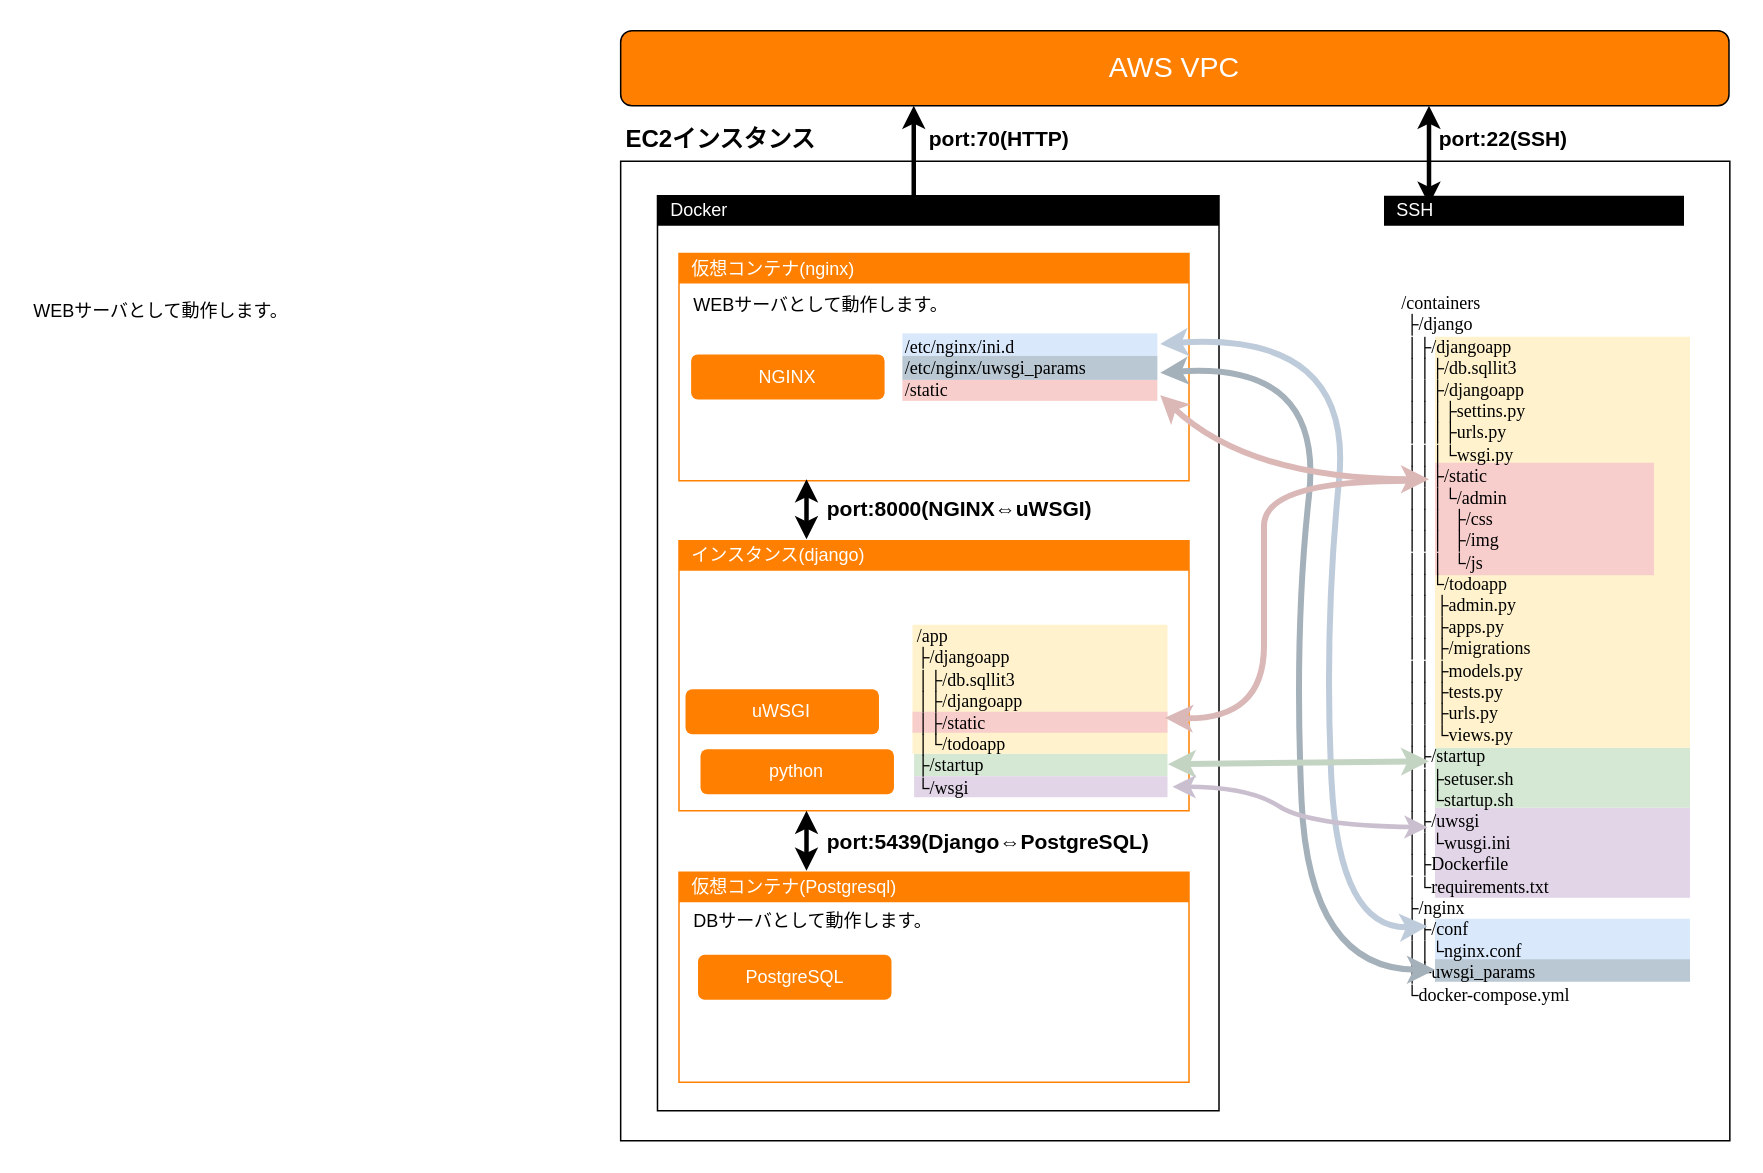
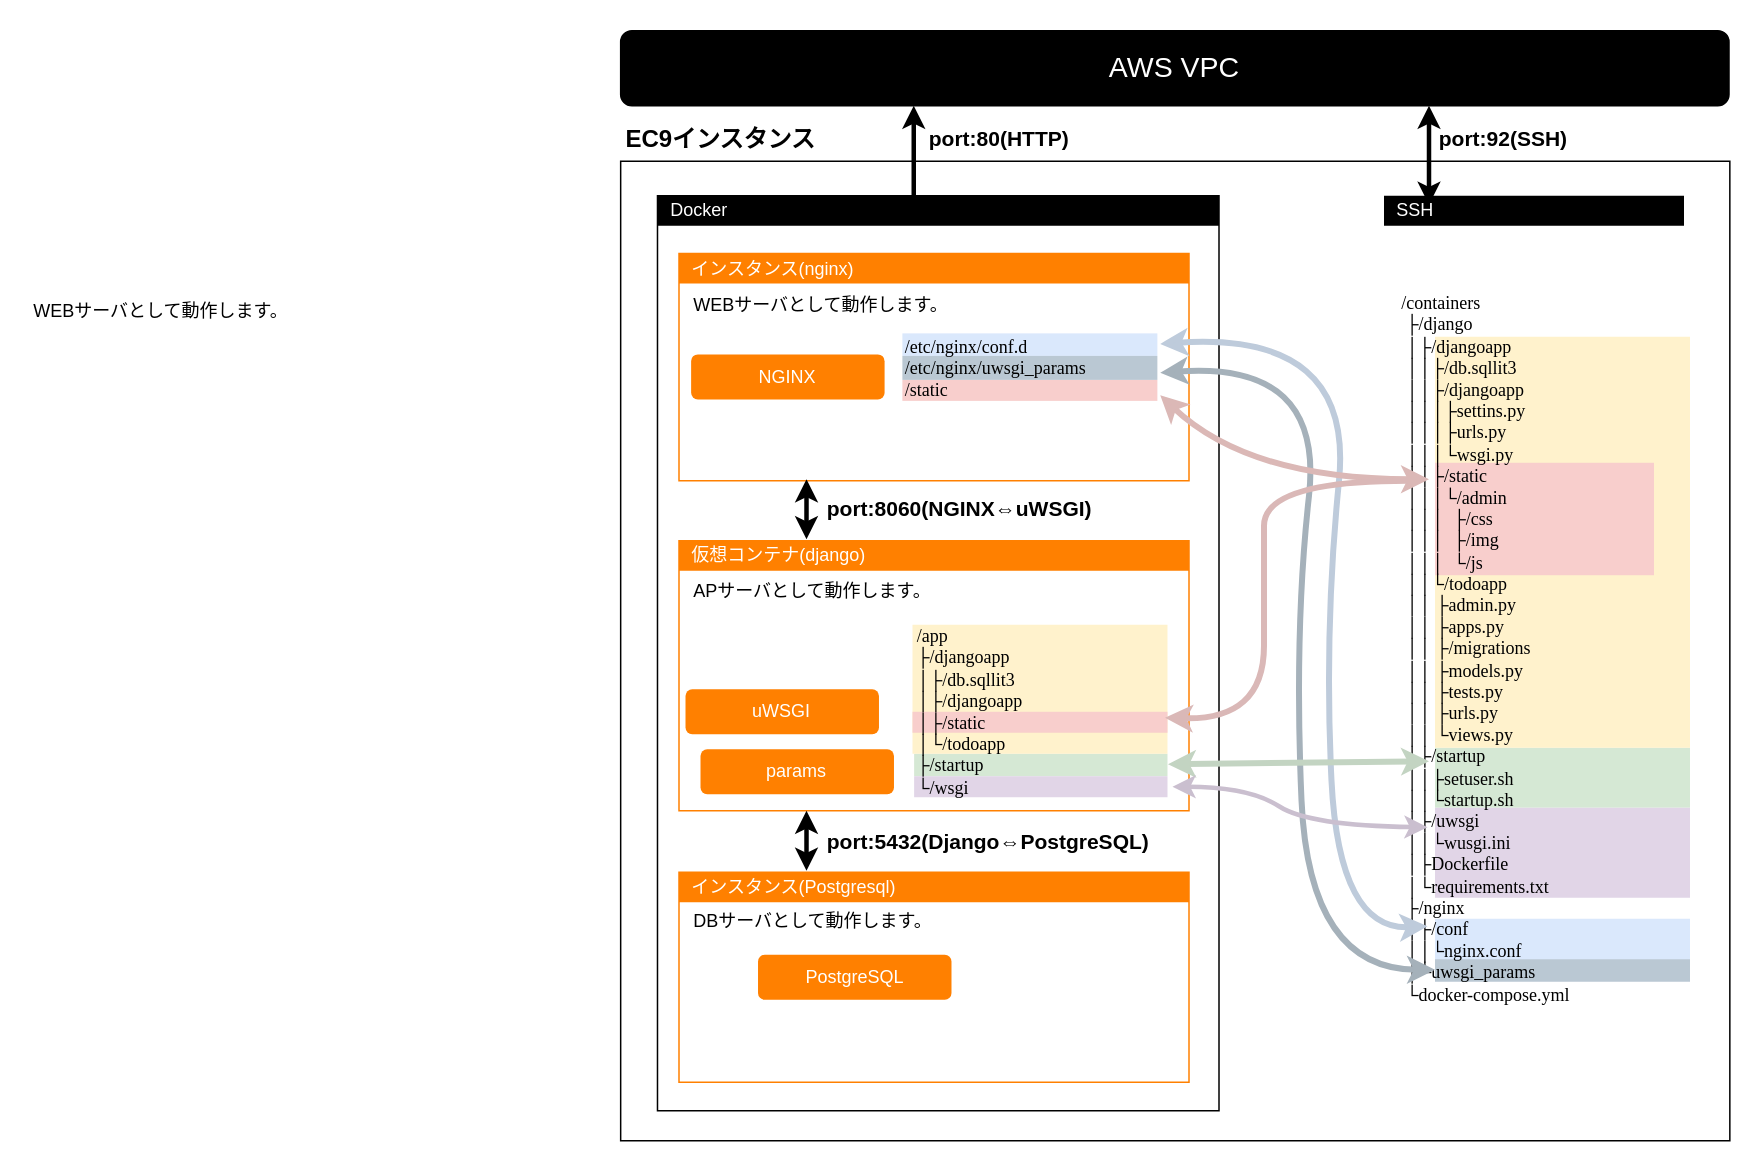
node "AWS VPC": fillcolor #ff8000 -> #000000
node "EC2インスタンス": label "EC2インスタンス" -> "EC9インスタンス"
node "port:70(HTTP)": label "port:70(HTTP)" -> "port:80(HTTP)"
node "port:22(SSH)": label "port:22(SSH)" -> "port:92(SSH)"
node "仮想コンテナ(nginx)": label "仮想コンテナ(nginx)" -> "インスタンス(nginx)"
node "/etc/nginx/ini.d /etc/nginx/uwsgi_params /static": label "/etc/nginx/ini.d /etc/nginx/uwsgi_params /static" -> "/etc/nginx/conf.d /etc/nginx/uwsgi_params /static"
node "port:8000(NGINX⇔uWSGI)": label "port:8000(NGINX⇔uWSGI)" -> "port:8060(NGINX⇔uWSGI)"
node "インスタンス(django)": label "インスタンス(django)" -> "仮想コンテナ(django)"
node "APサーバとして動作します。": added
node "python": label "python" -> "params"
node "port:5439(Django⇔PostgreSQL)": label "port:5439(Django⇔PostgreSQL)" -> "port:5432(Django⇔PostgreSQL)"
node "仮想コンテナ(Postgresql)": label "仮想コンテナ(Postgresql)" -> "インスタンス(Postgresql)"
node "PostgreSQL": moved (795, 977) -> (855, 977)
